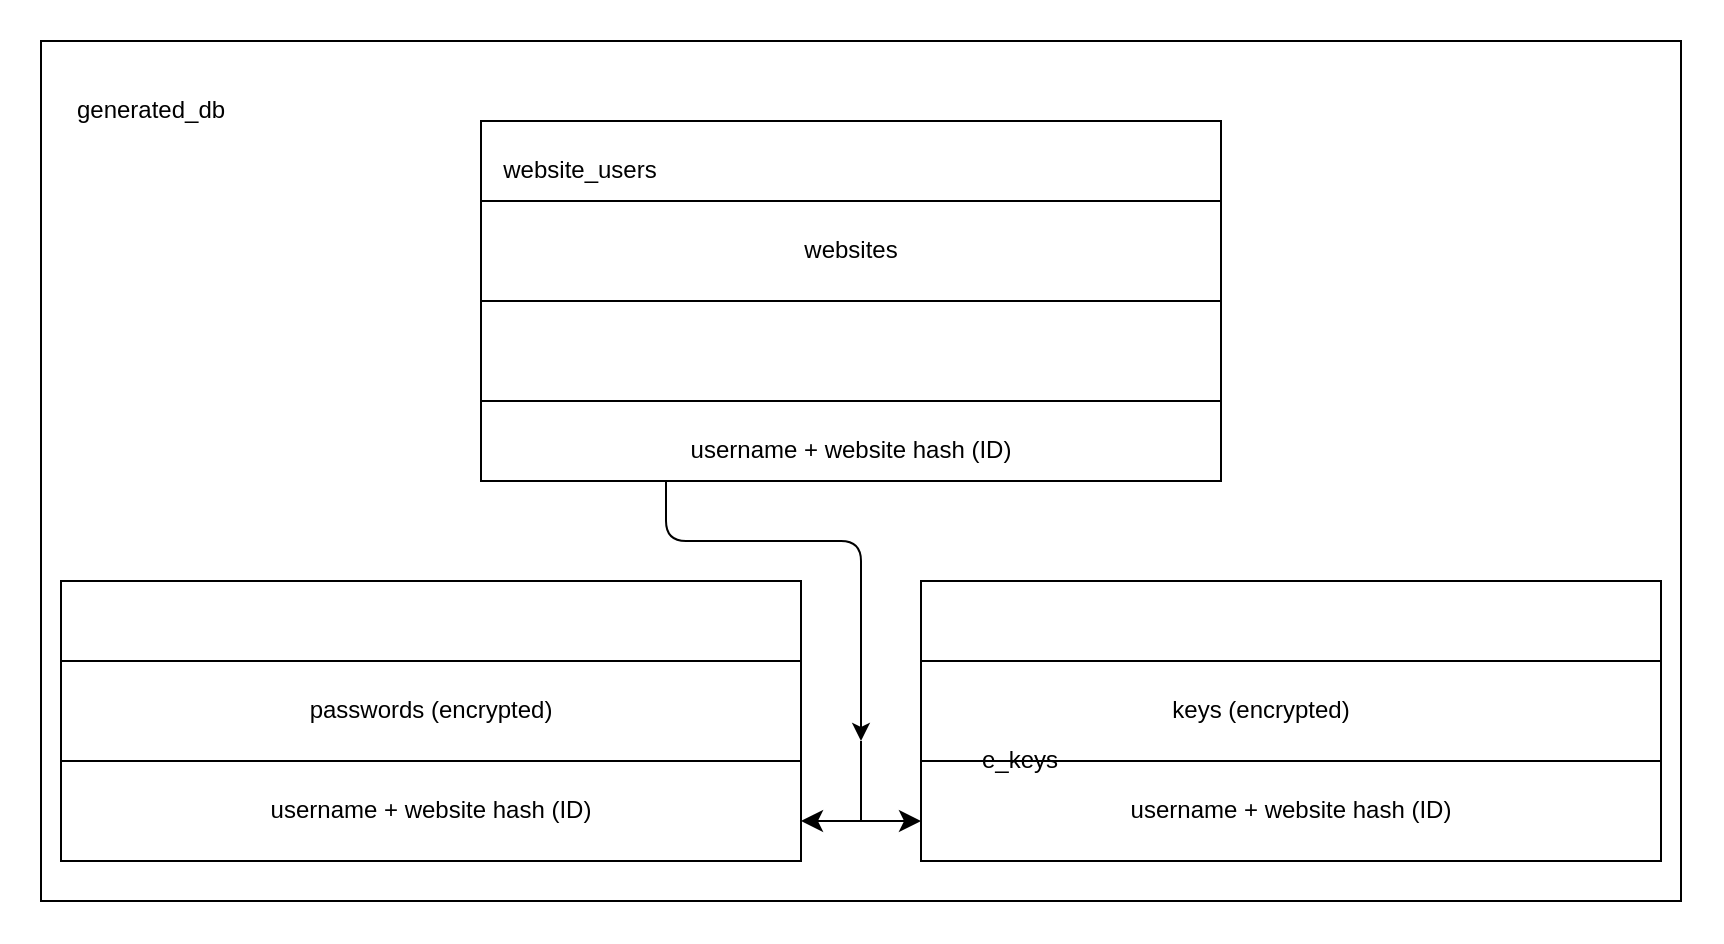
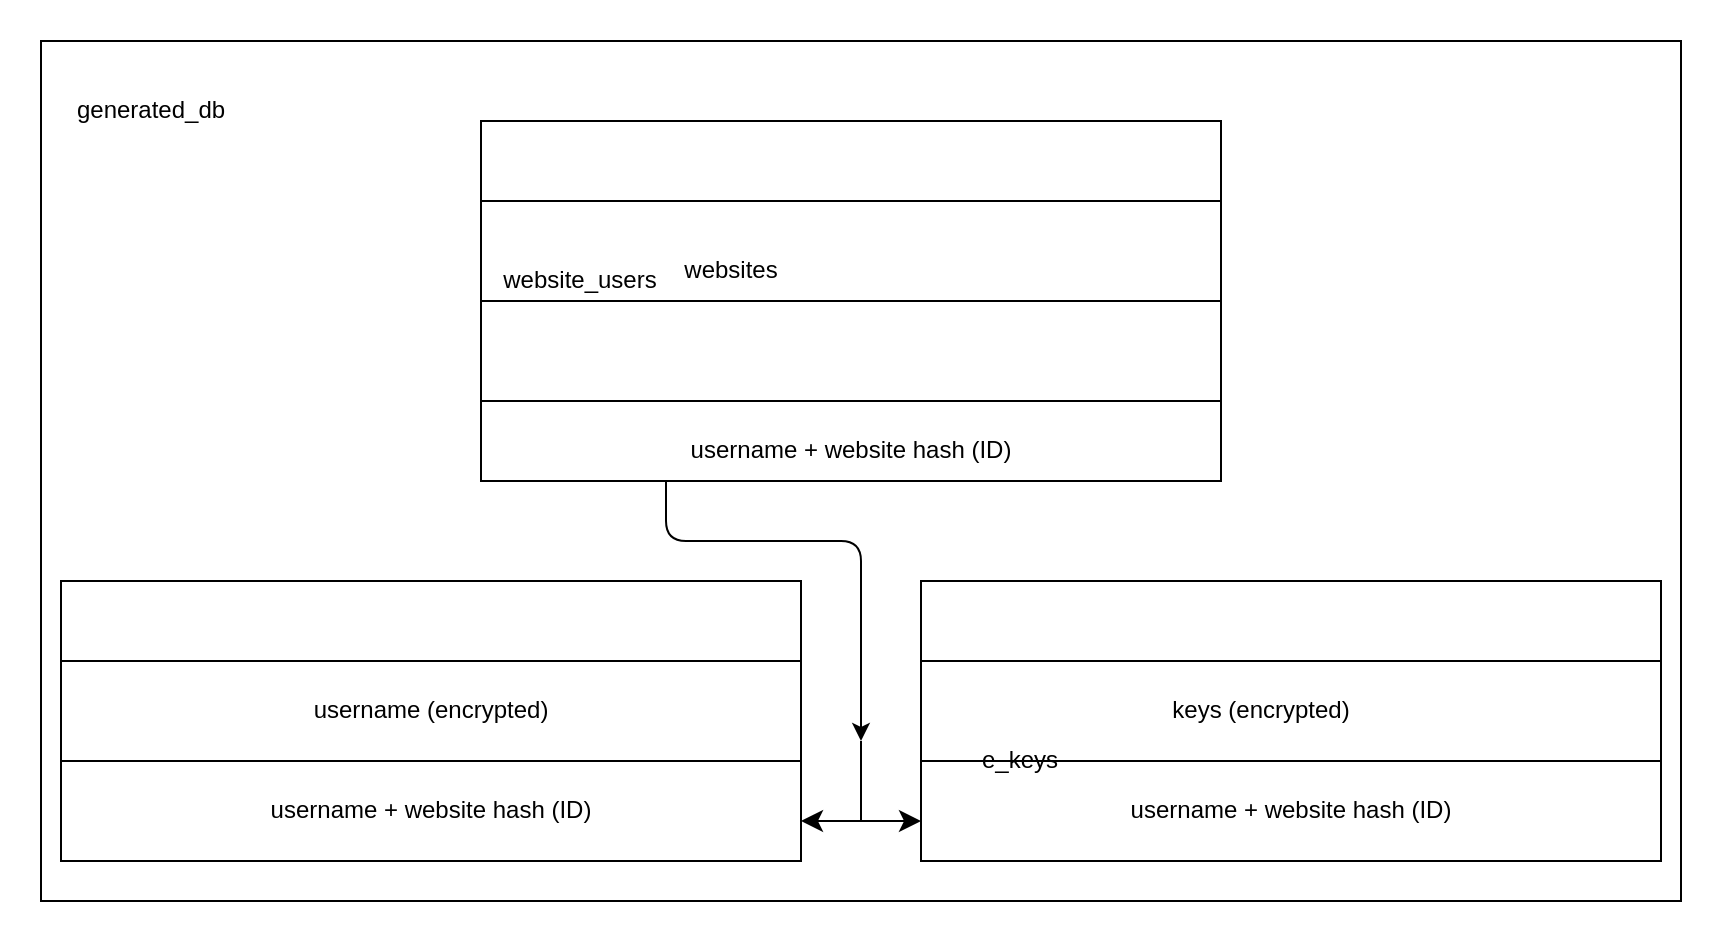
node "website_users": moved (581, 171) -> (581, 281)
node "websites": moved (851, 251) -> (731, 271)
node "passwords (encrypted)": label "passwords (encrypted)" -> "username (encrypted)"
